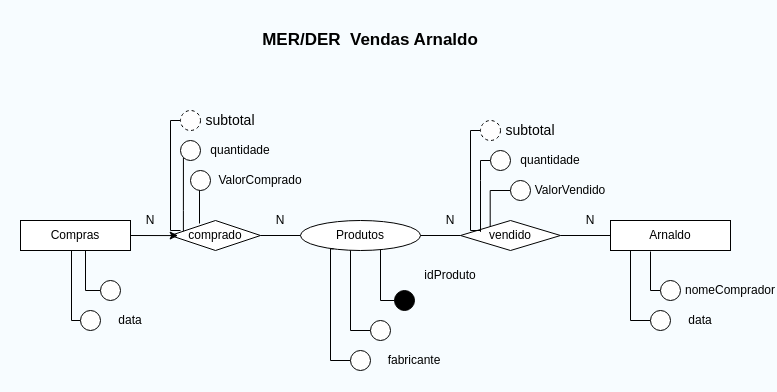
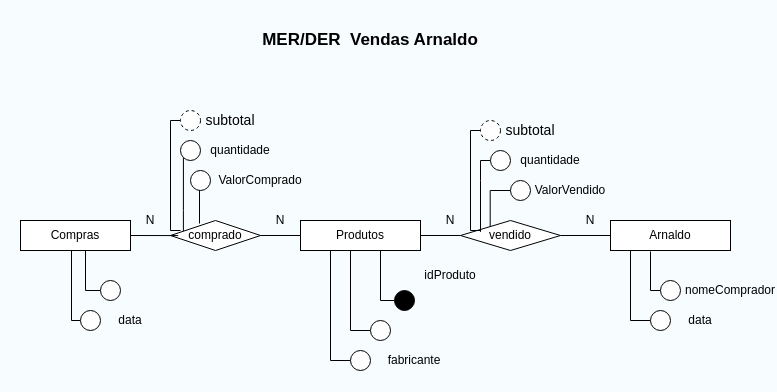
edge "Compras" -> "comprado": arrowhead classic -> none
node "Produtos": shape ellipse -> rectangle
